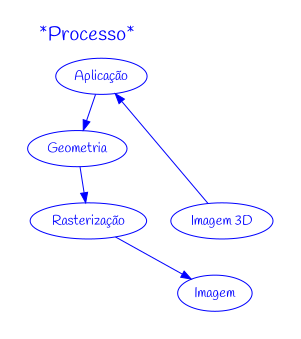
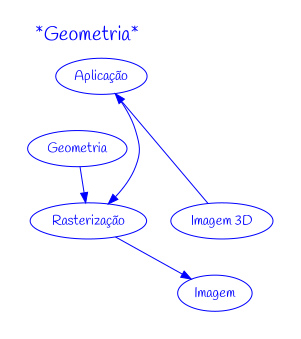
cluster "*Processo*": label "*Processo*" -> "*Geometria*"
edge "Aplicação" -> "Geometria": now "Aplicação" -> "Rasterização"
